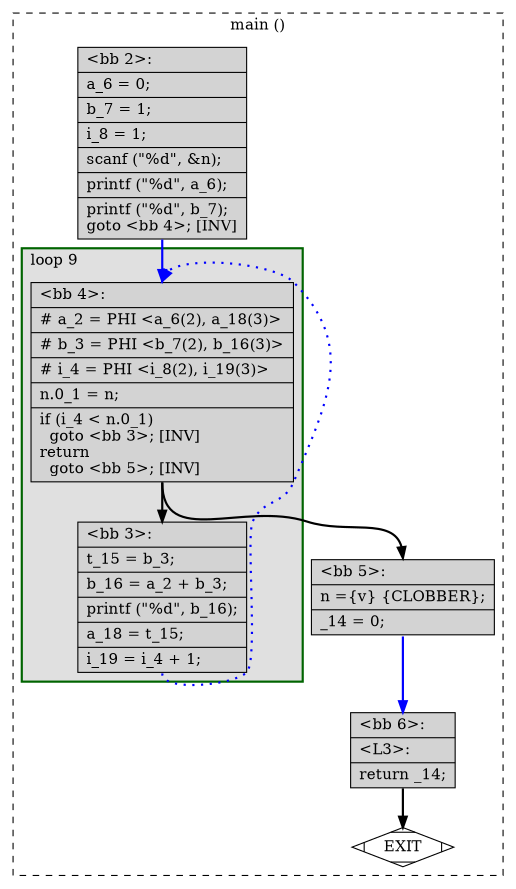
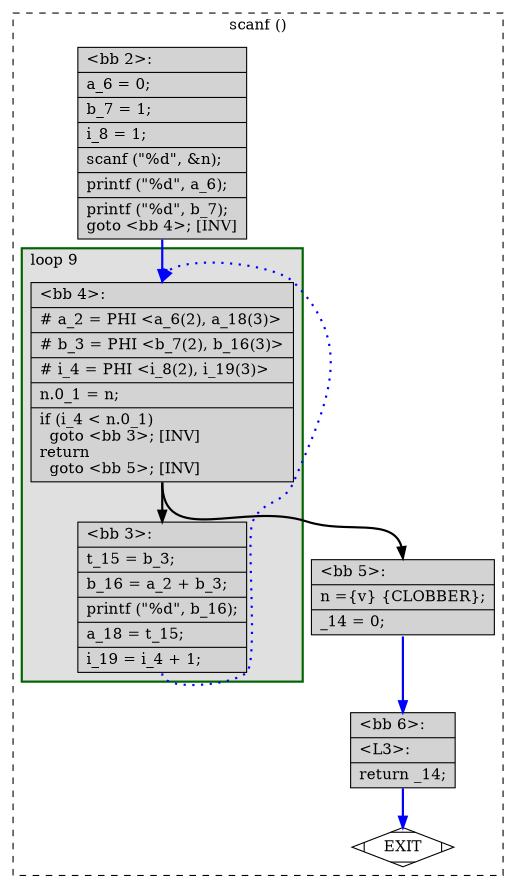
cluster "main ()": label "main ()" -> "scanf ()"
edge "<bb 6>:" -> "EXIT": color black -> blue
